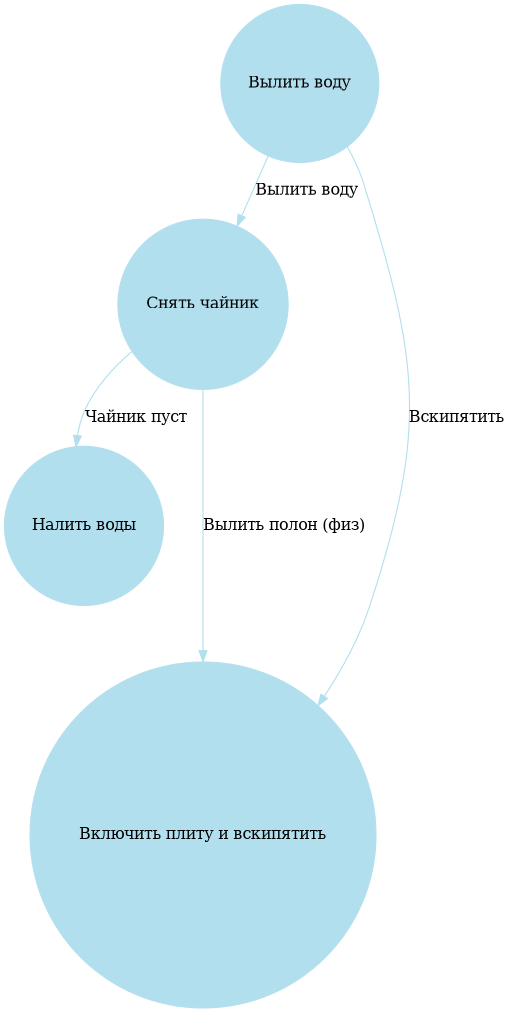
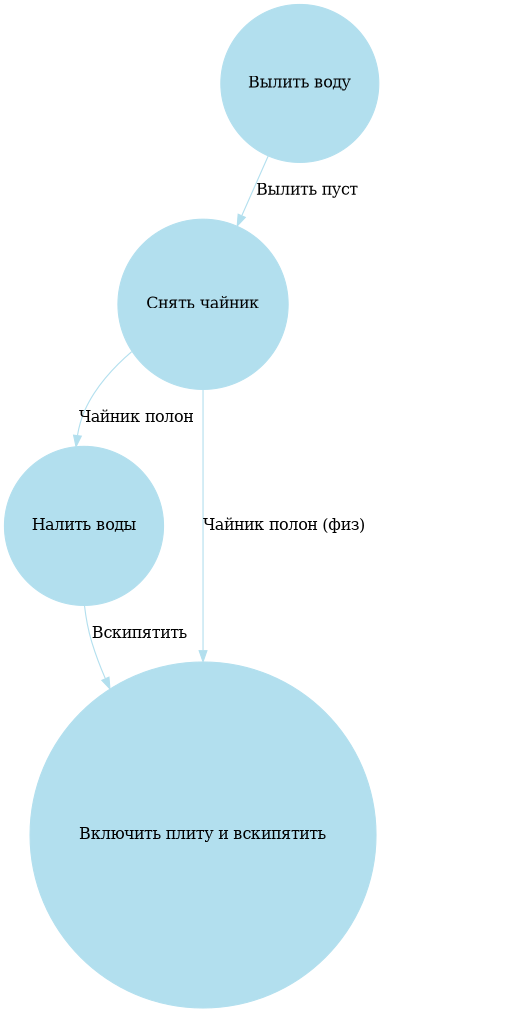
edge "Вылить воду" -> "Снять чайник": label "Вылить воду" -> "Вылить пуст"
edge "Снять чайник" -> "Налить воды": label "Чайник пуст" -> "Чайник полон"
edge "Вылить воду" -> "Включить плиту и вскипятить": now "Налить воды" -> "Включить плиту и вскипятить"
edge "Снять чайник" -> "Включить плиту и вскипятить": label "Вылить полон (физ)" -> "Чайник полон (физ)"
